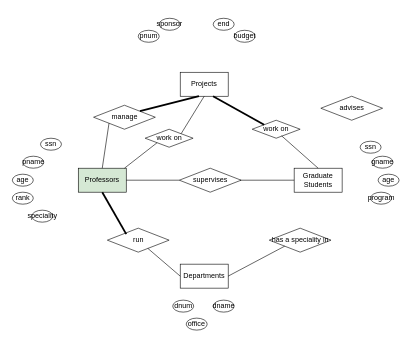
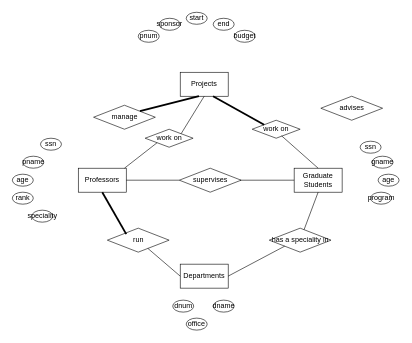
node "start": added
edge "manage" -- "Professors": removed
node "Professors": fillcolor #d5e8d4 -> #ffffff
edge "Graduate Students" -- "has a speciality in": added
